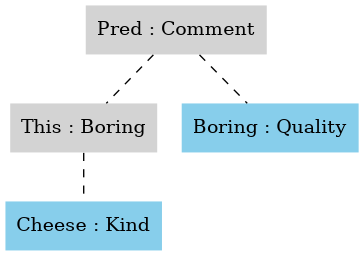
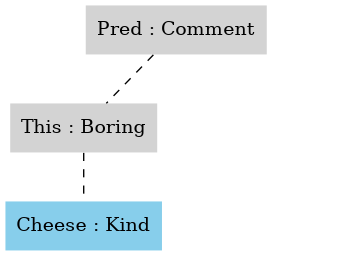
node "Boring : Quality": removed
